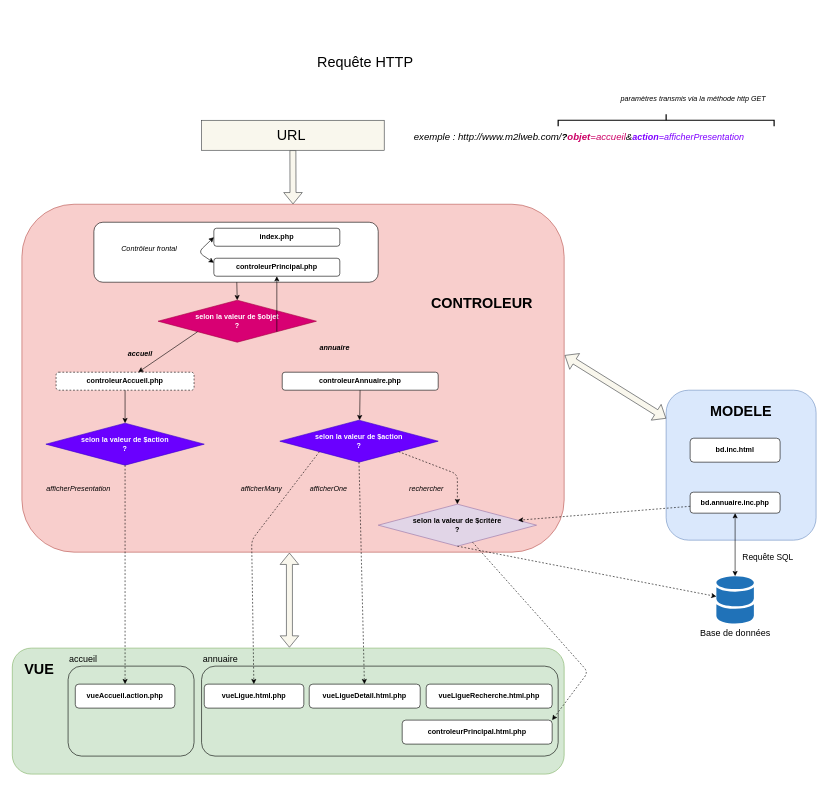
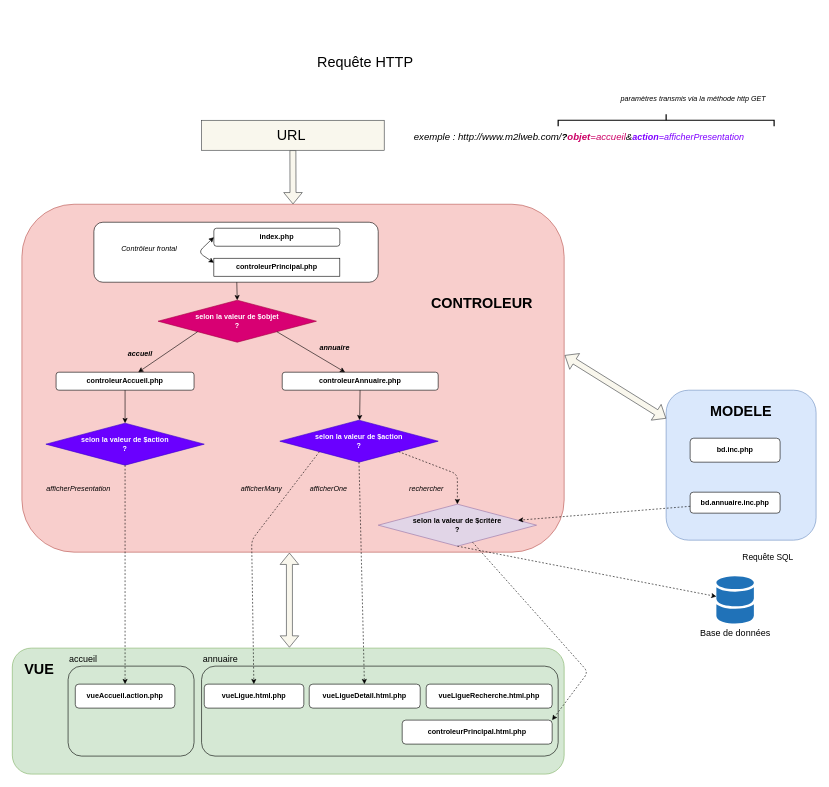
node "controleurPrincipal.php": shape rounded rectangle -> rectangle
edge "selon la valeur de $objet ?" -> "controleurPrincipal.php": now "selon la valeur de $objet ?" -> "controleurAnnuaire.php"
node "controleurAccueil.php": style dashed -> solid
node "bd.inc.html": label "bd.inc.html" -> "bd.inc.php"
edge "bd.annuaire.inc.php" -- "Base de données": removed
